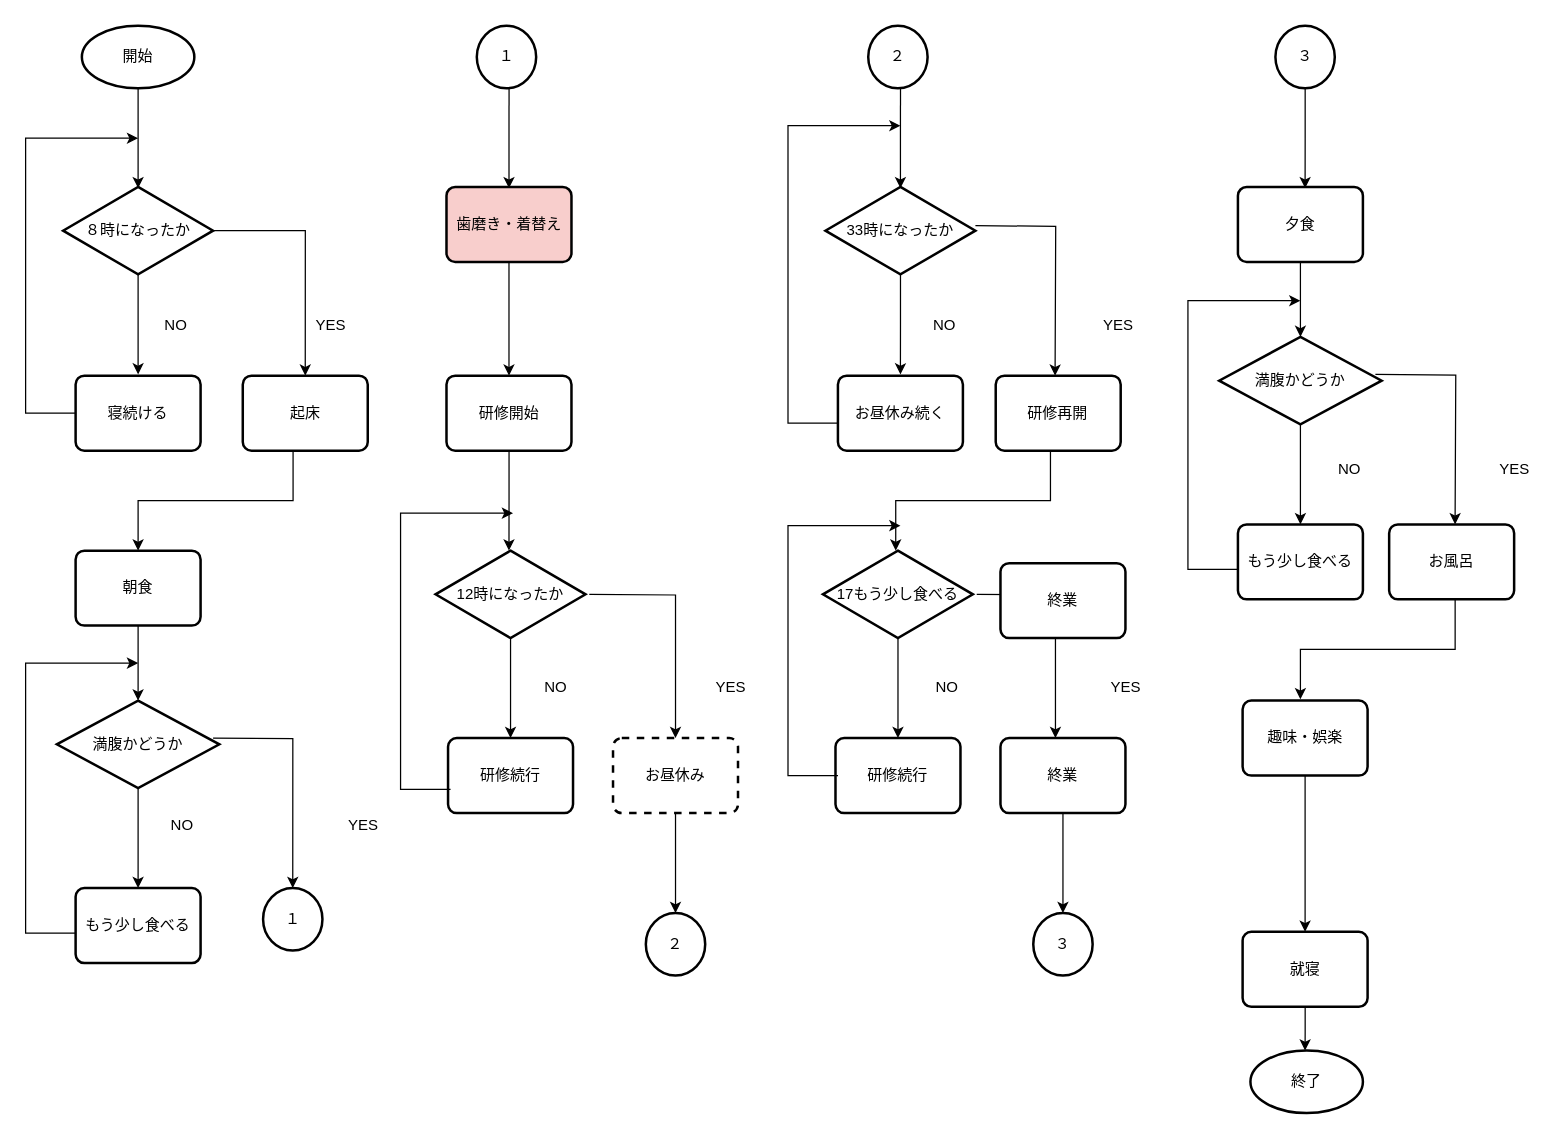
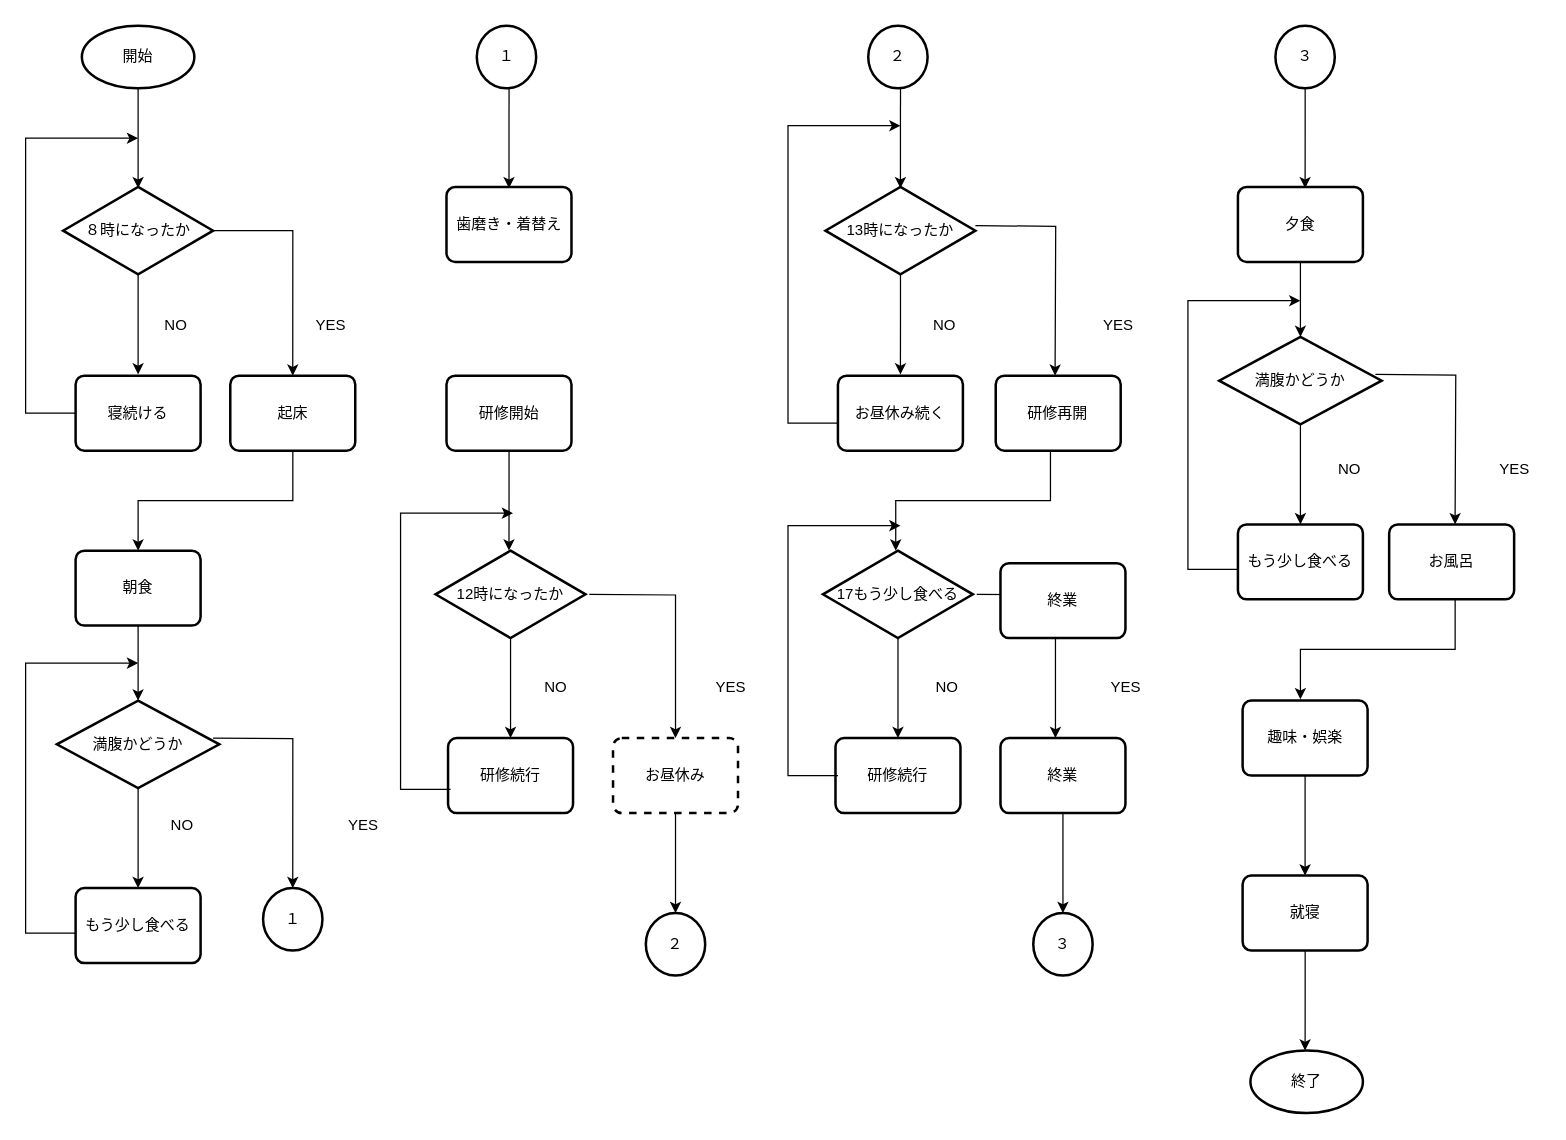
node "歯磨き・着替え": fillcolor #f8cecc -> #ffffff
node "33時になったか": label "33時になったか" -> "13時になったか"
edge "歯磨き・着替え" -> "研修開始": removed
node "起床": moved (305, 413) -> (293, 413)
node "就寝": moved (1305, 969) -> (1305, 913)
